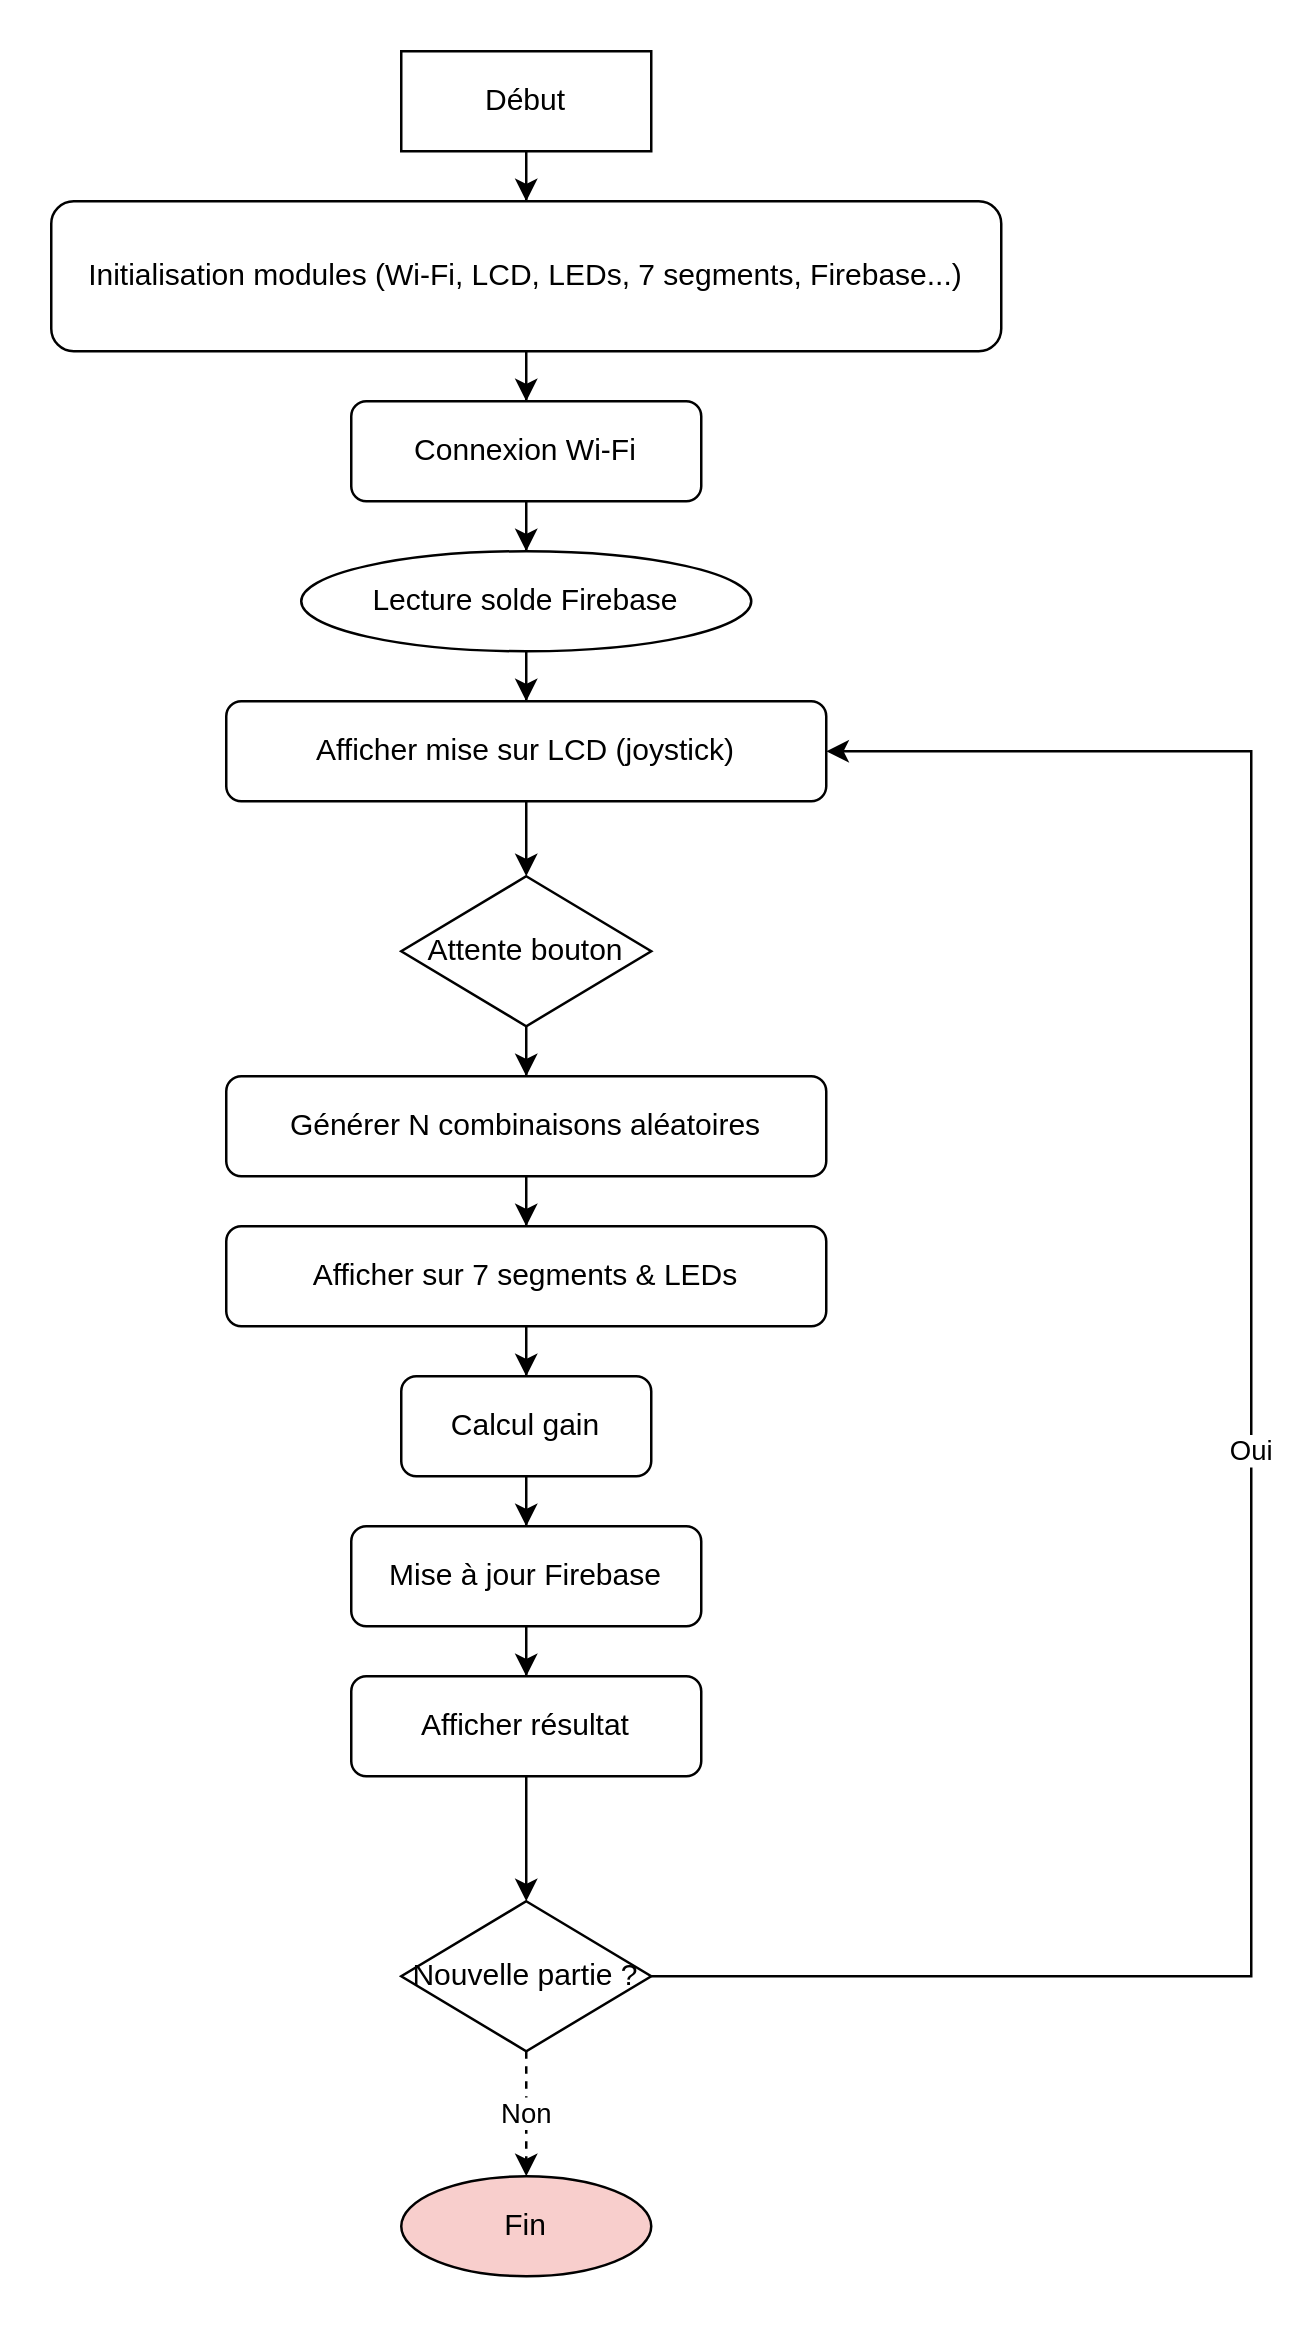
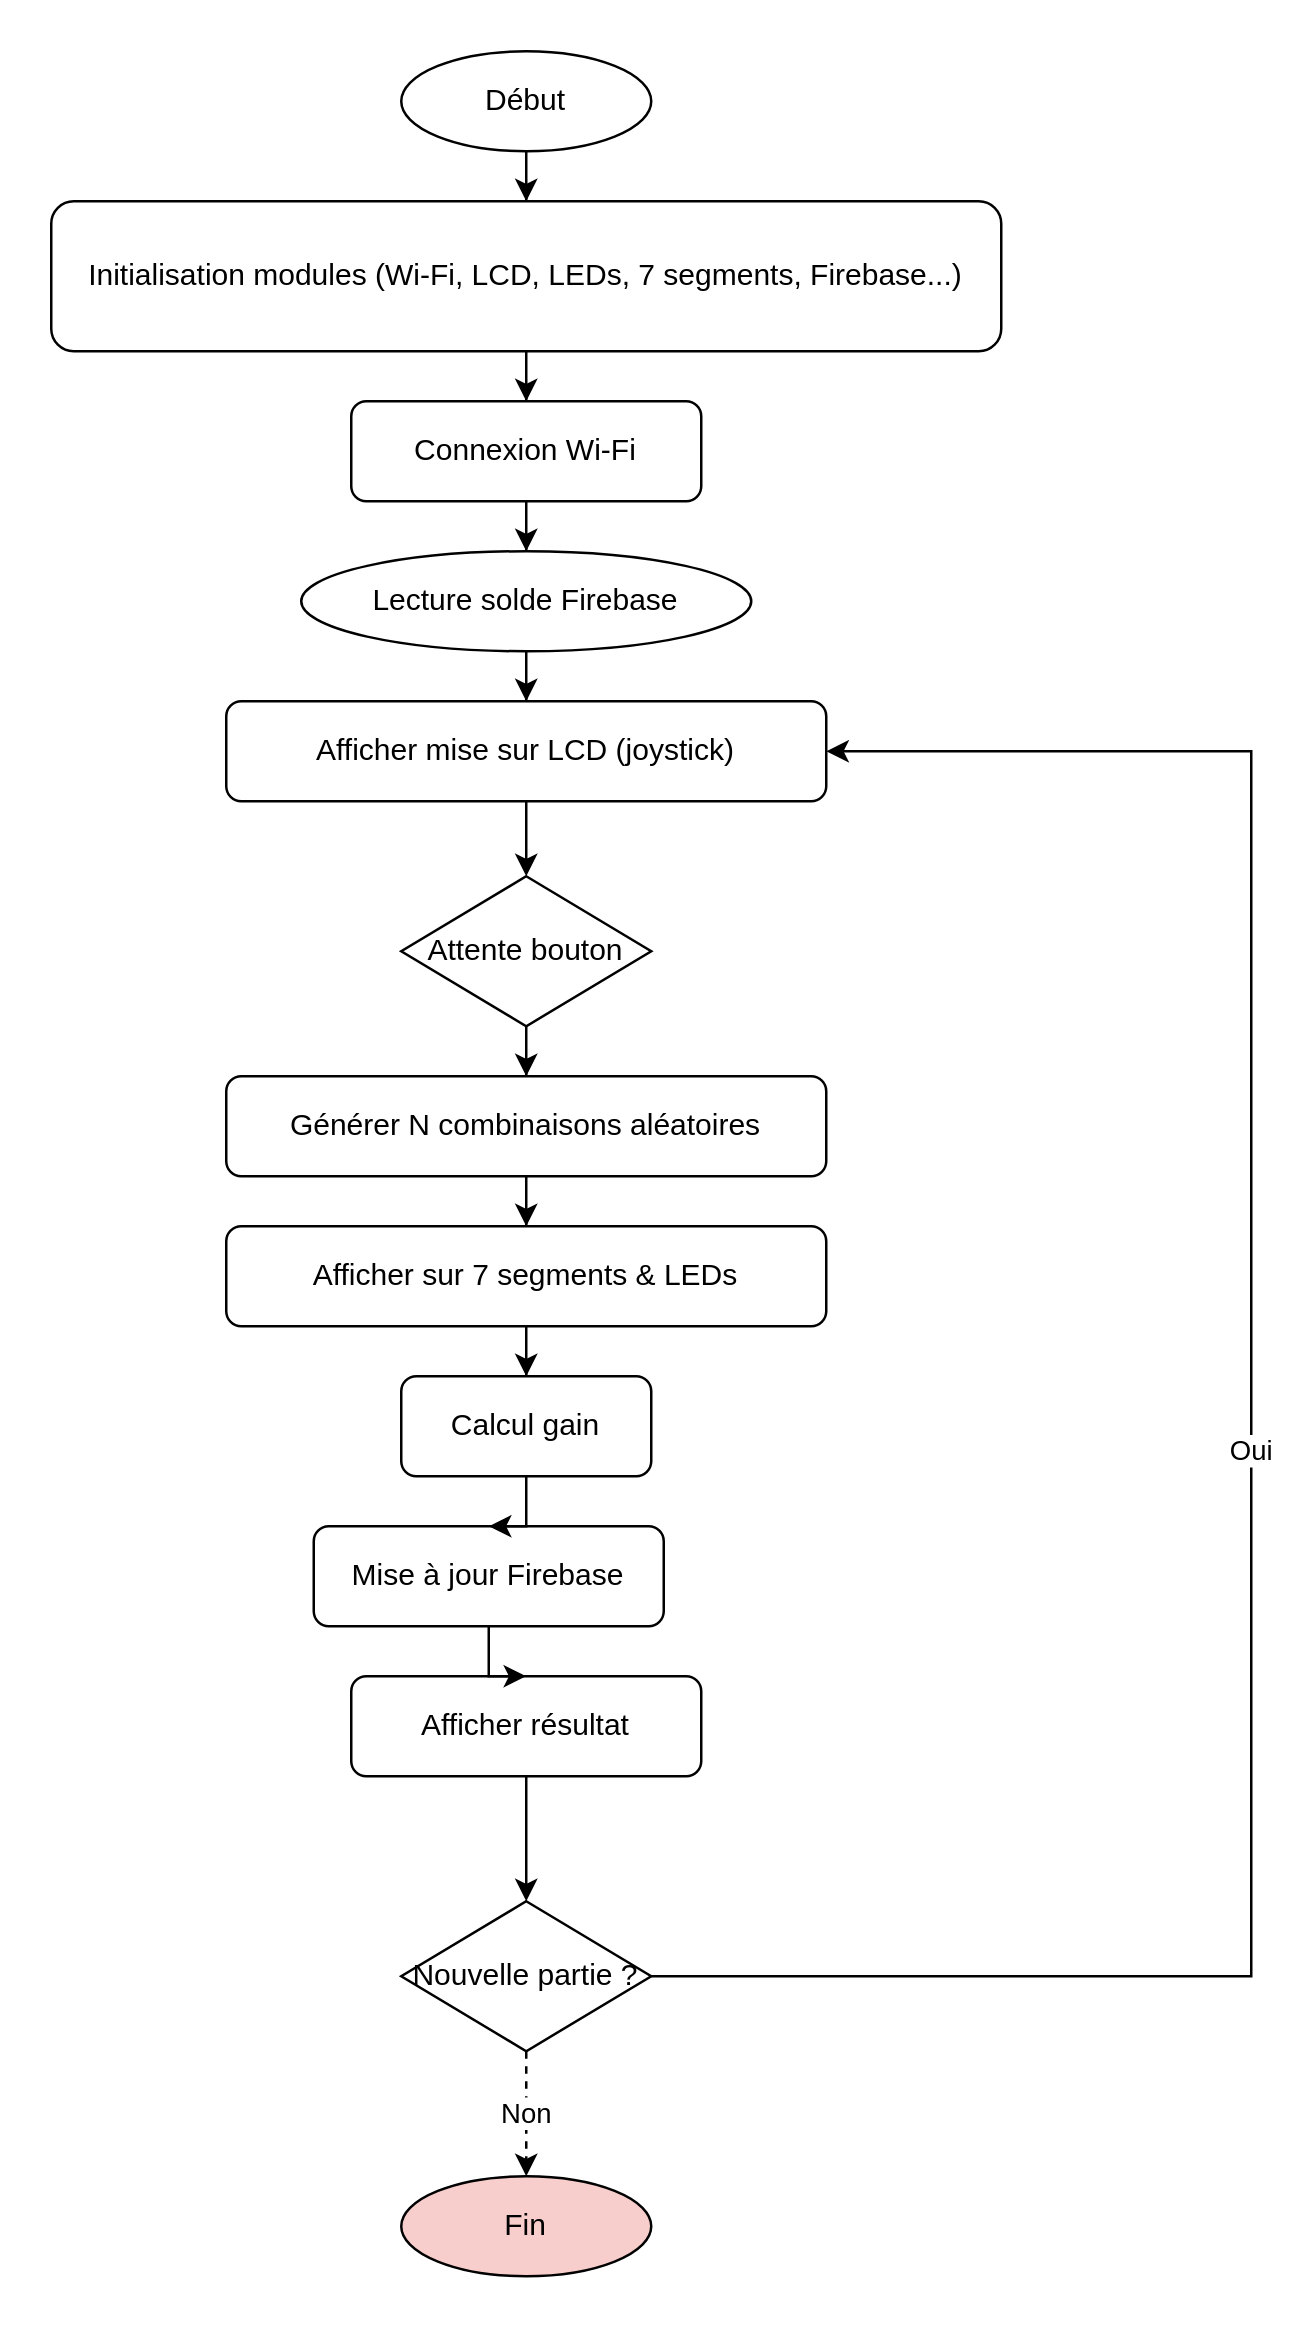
node "Début": shape rectangle -> ellipse
node "Mise à jour Firebase": moved (526, 1576) -> (489, 1576)
